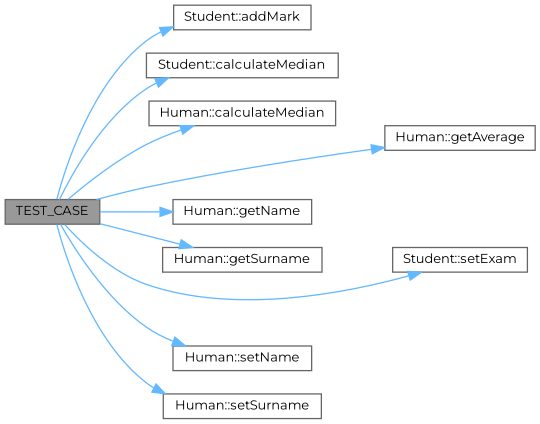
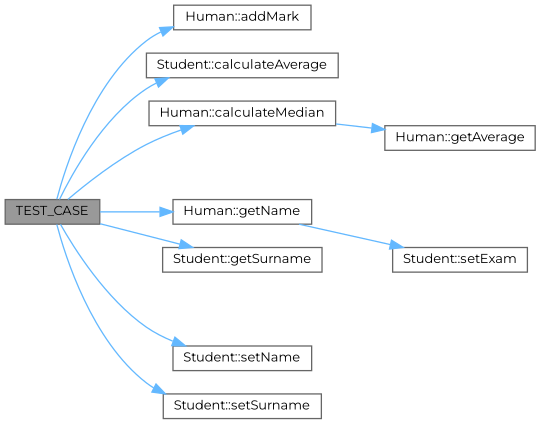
node "Student::addMark": label "Student::addMark" -> "Human::addMark"
node "Student::calculateMedian": label "Student::calculateMedian" -> "Student::calculateAverage"
edge "TEST_CASE" -> "Human::getAverage": now "Human::calculateMedian" -> "Human::getAverage"
node "Human::getSurname": label "Human::getSurname" -> "Student::getSurname"
edge "TEST_CASE" -> "Student::setExam": now "Human::getName" -> "Student::setExam"
node "Human::setName": label "Human::setName" -> "Student::setName"
node "Human::setSurname": label "Human::setSurname" -> "Student::setSurname"
